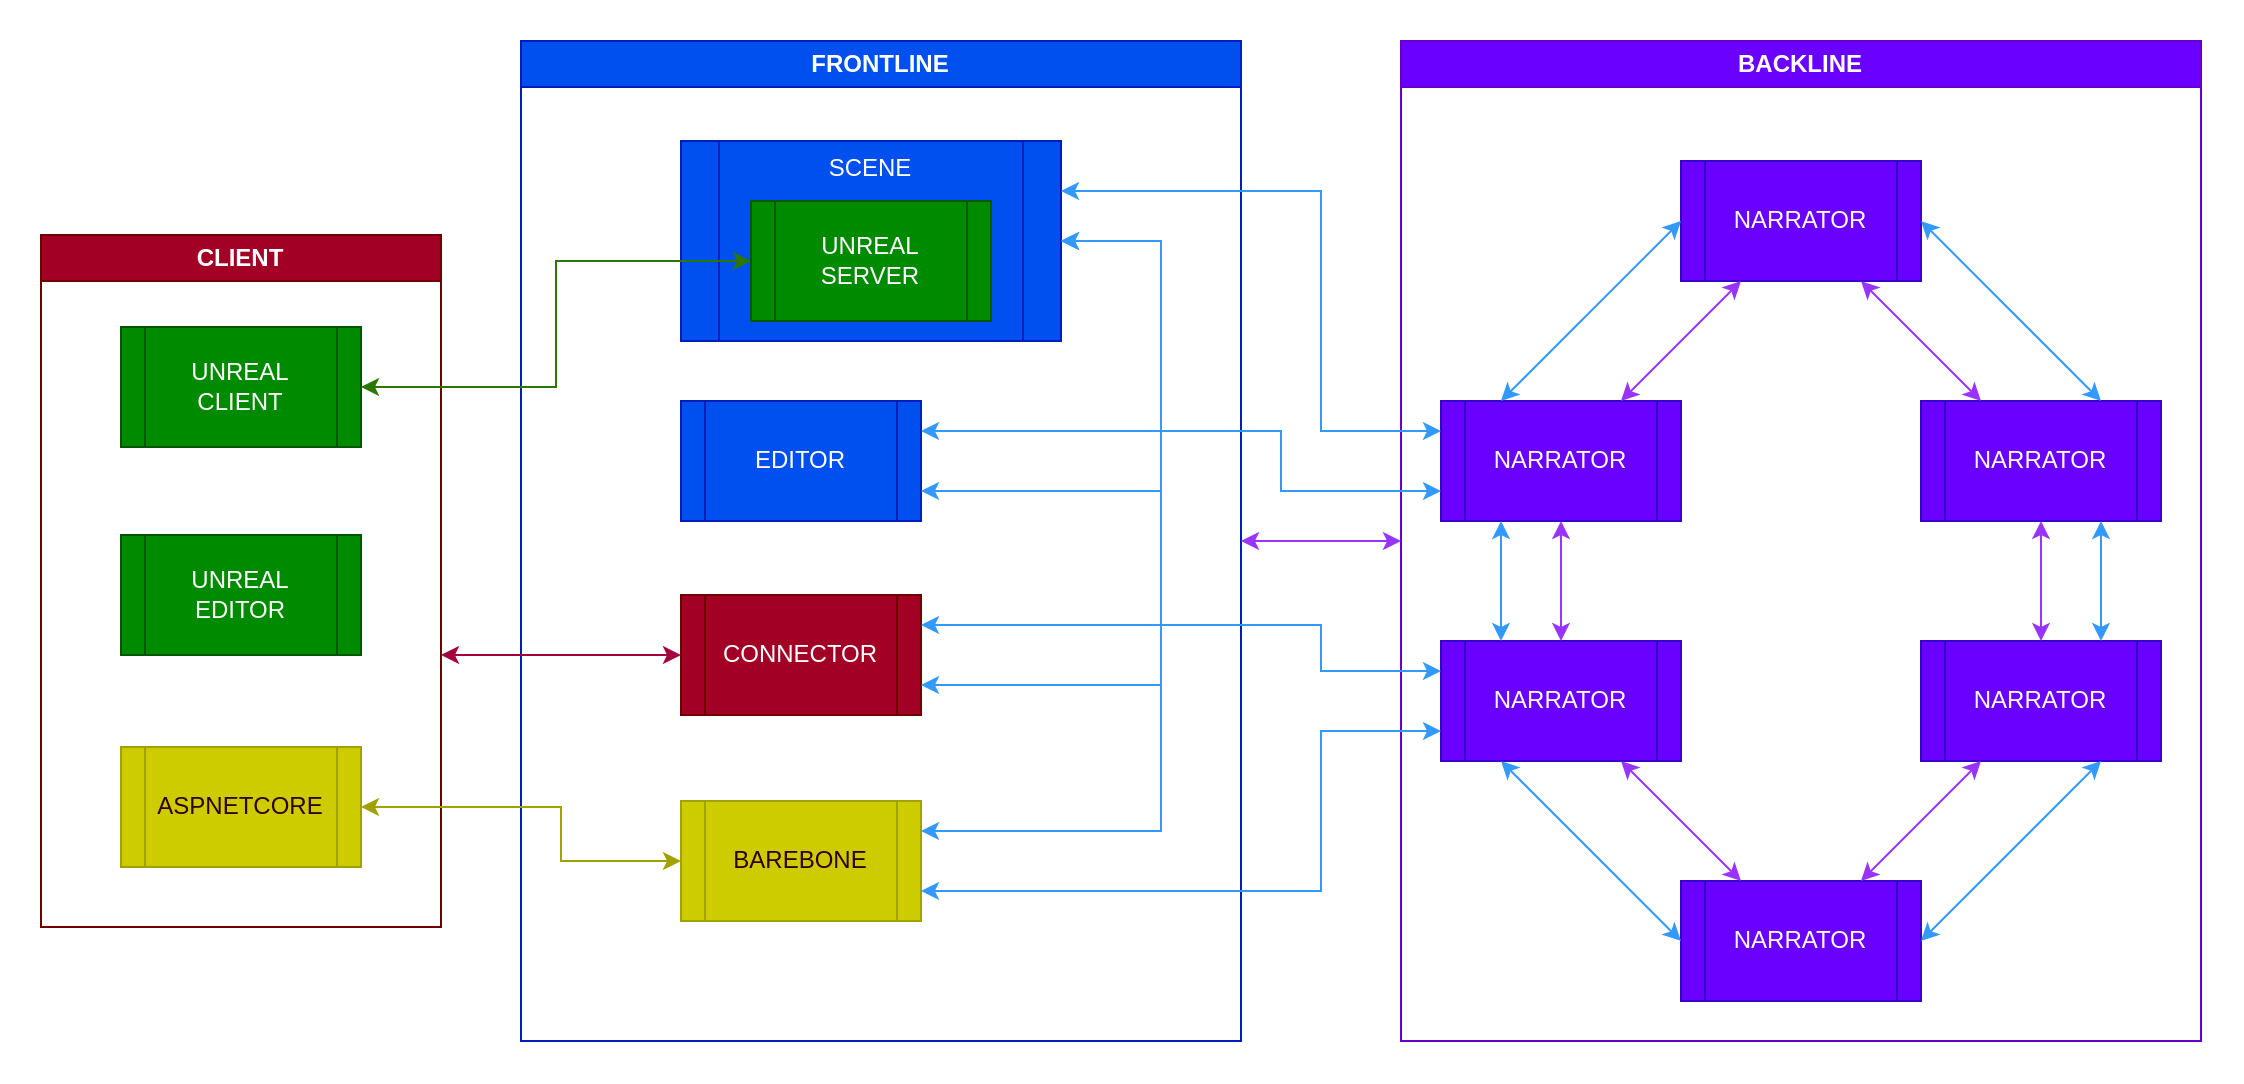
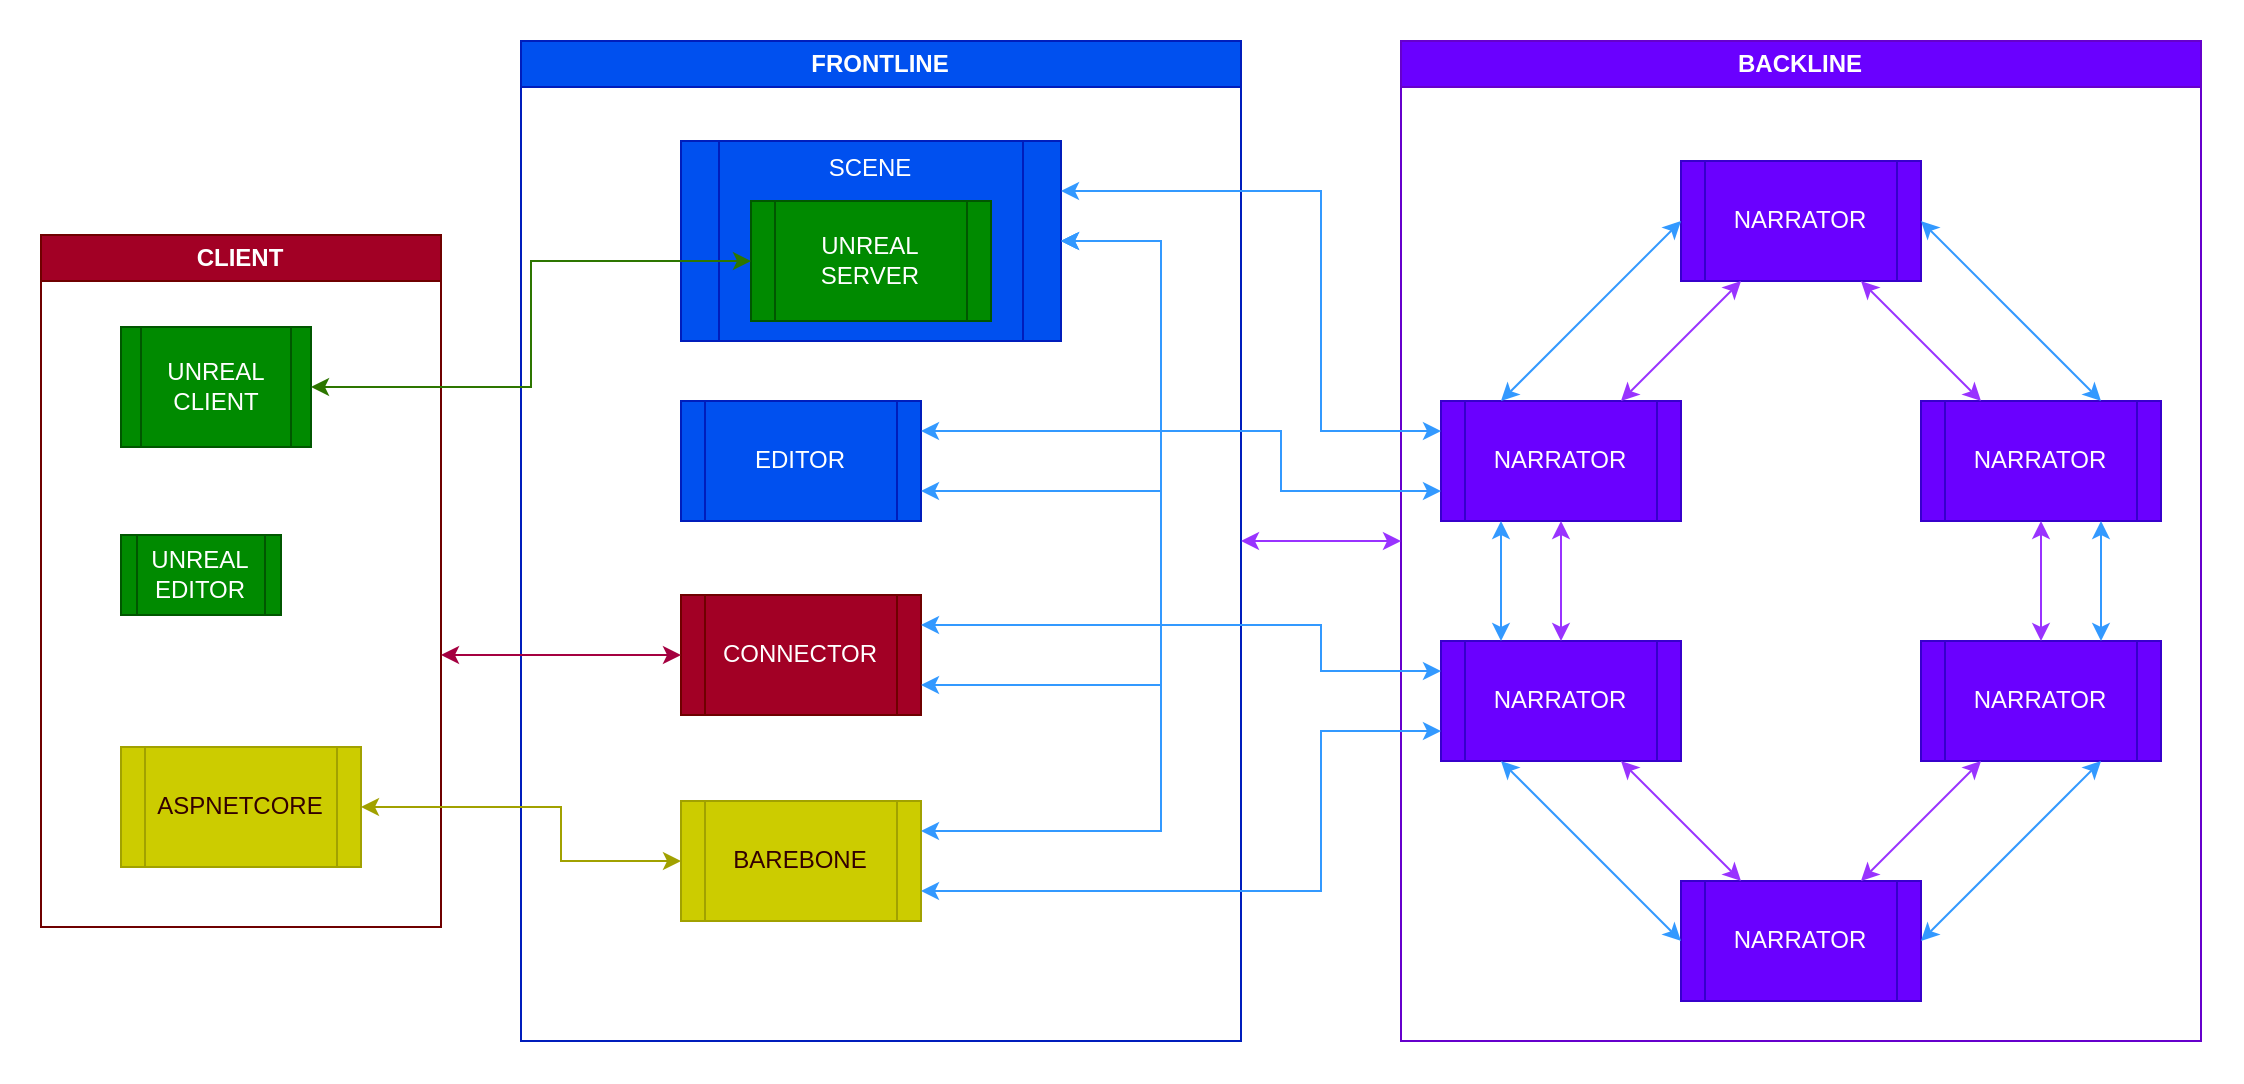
node "UNREAL CLIENT": size 240x120 -> 190x120
node "UNREAL EDITOR": size 240x120 -> 160x80
